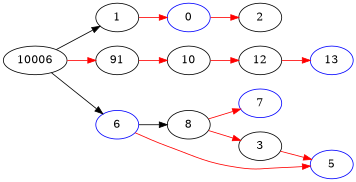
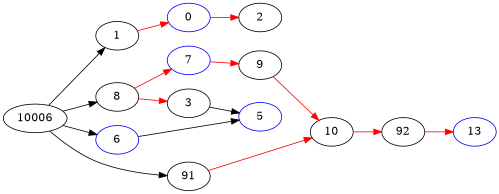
edge "10006" -> "91": color red -> black
node "12": label "12" -> "92"
node "9": added
edge "6" -> "8": now "10006" -> "8"
edge "3" -> "5": color red -> black
edge "6" -> "5": color red -> black
